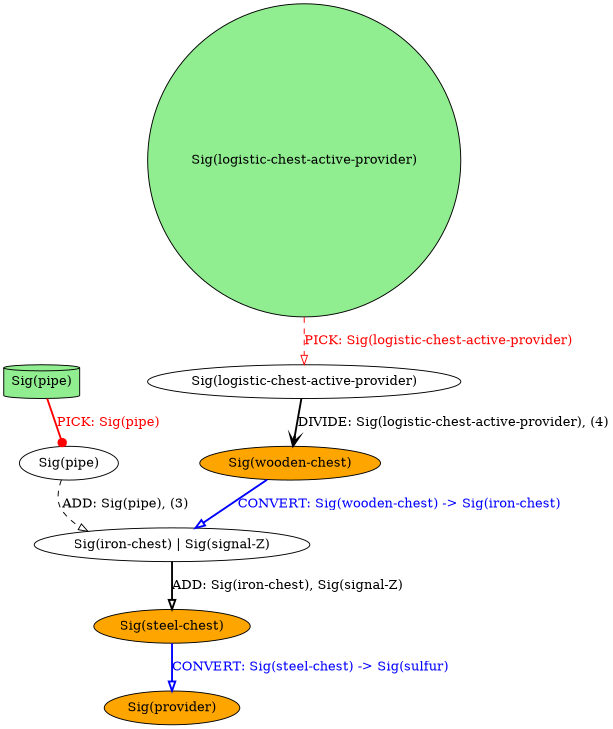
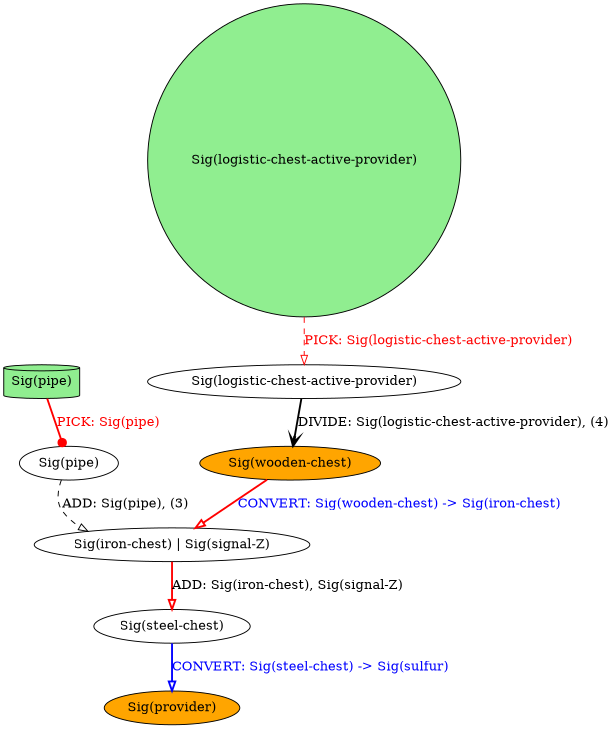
edge "Sig(wooden-chest)" -> "Sig(iron-chest) | Sig(signal-Z)": color blue -> red
edge "Sig(iron-chest) | Sig(signal-Z)" -> "Sig(steel-chest)": color black -> red
node "Sig(steel-chest)": fillcolor orange -> white
